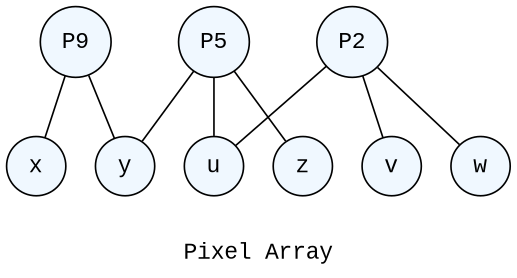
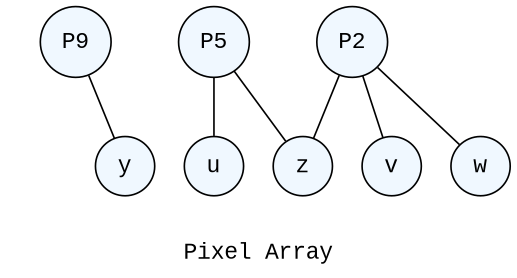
edge "P5" -- "y": removed
edge "P2" -- "u": now "P2" -- "z"
node "x": removed
